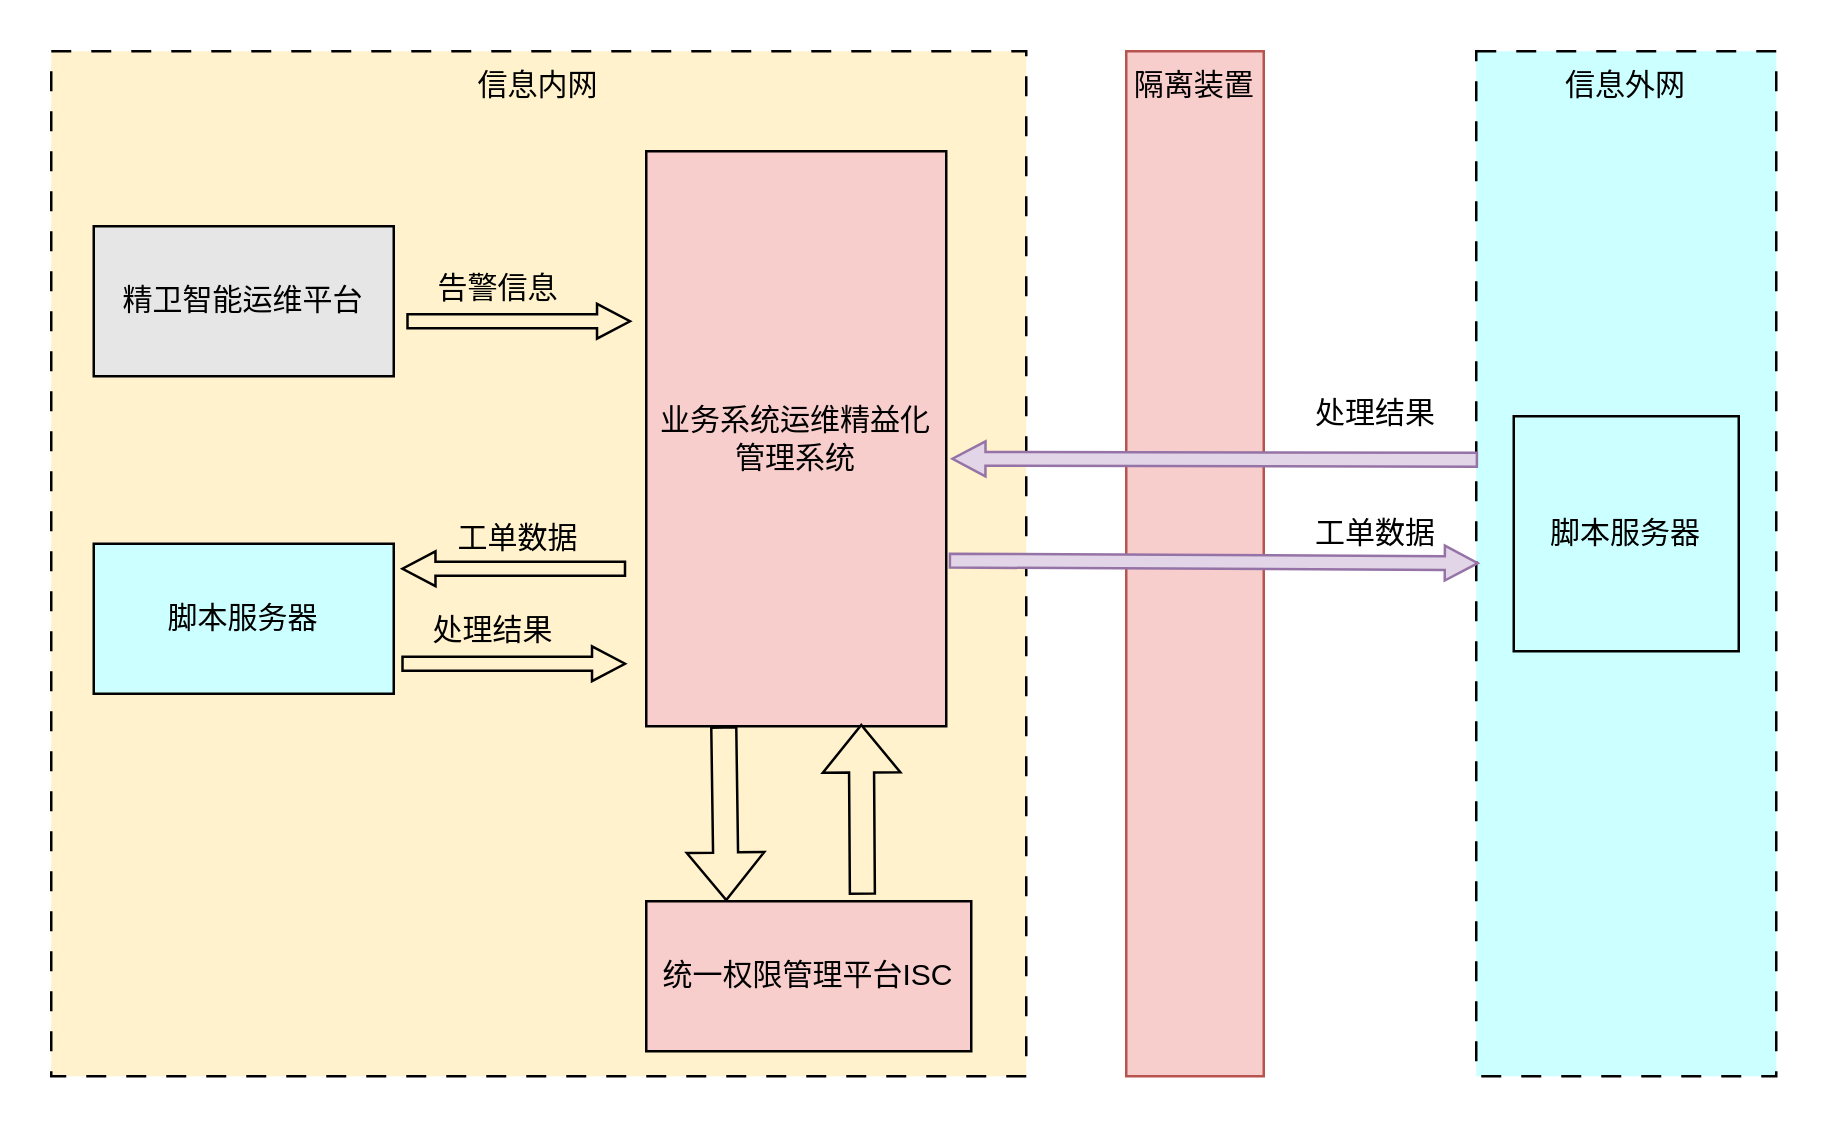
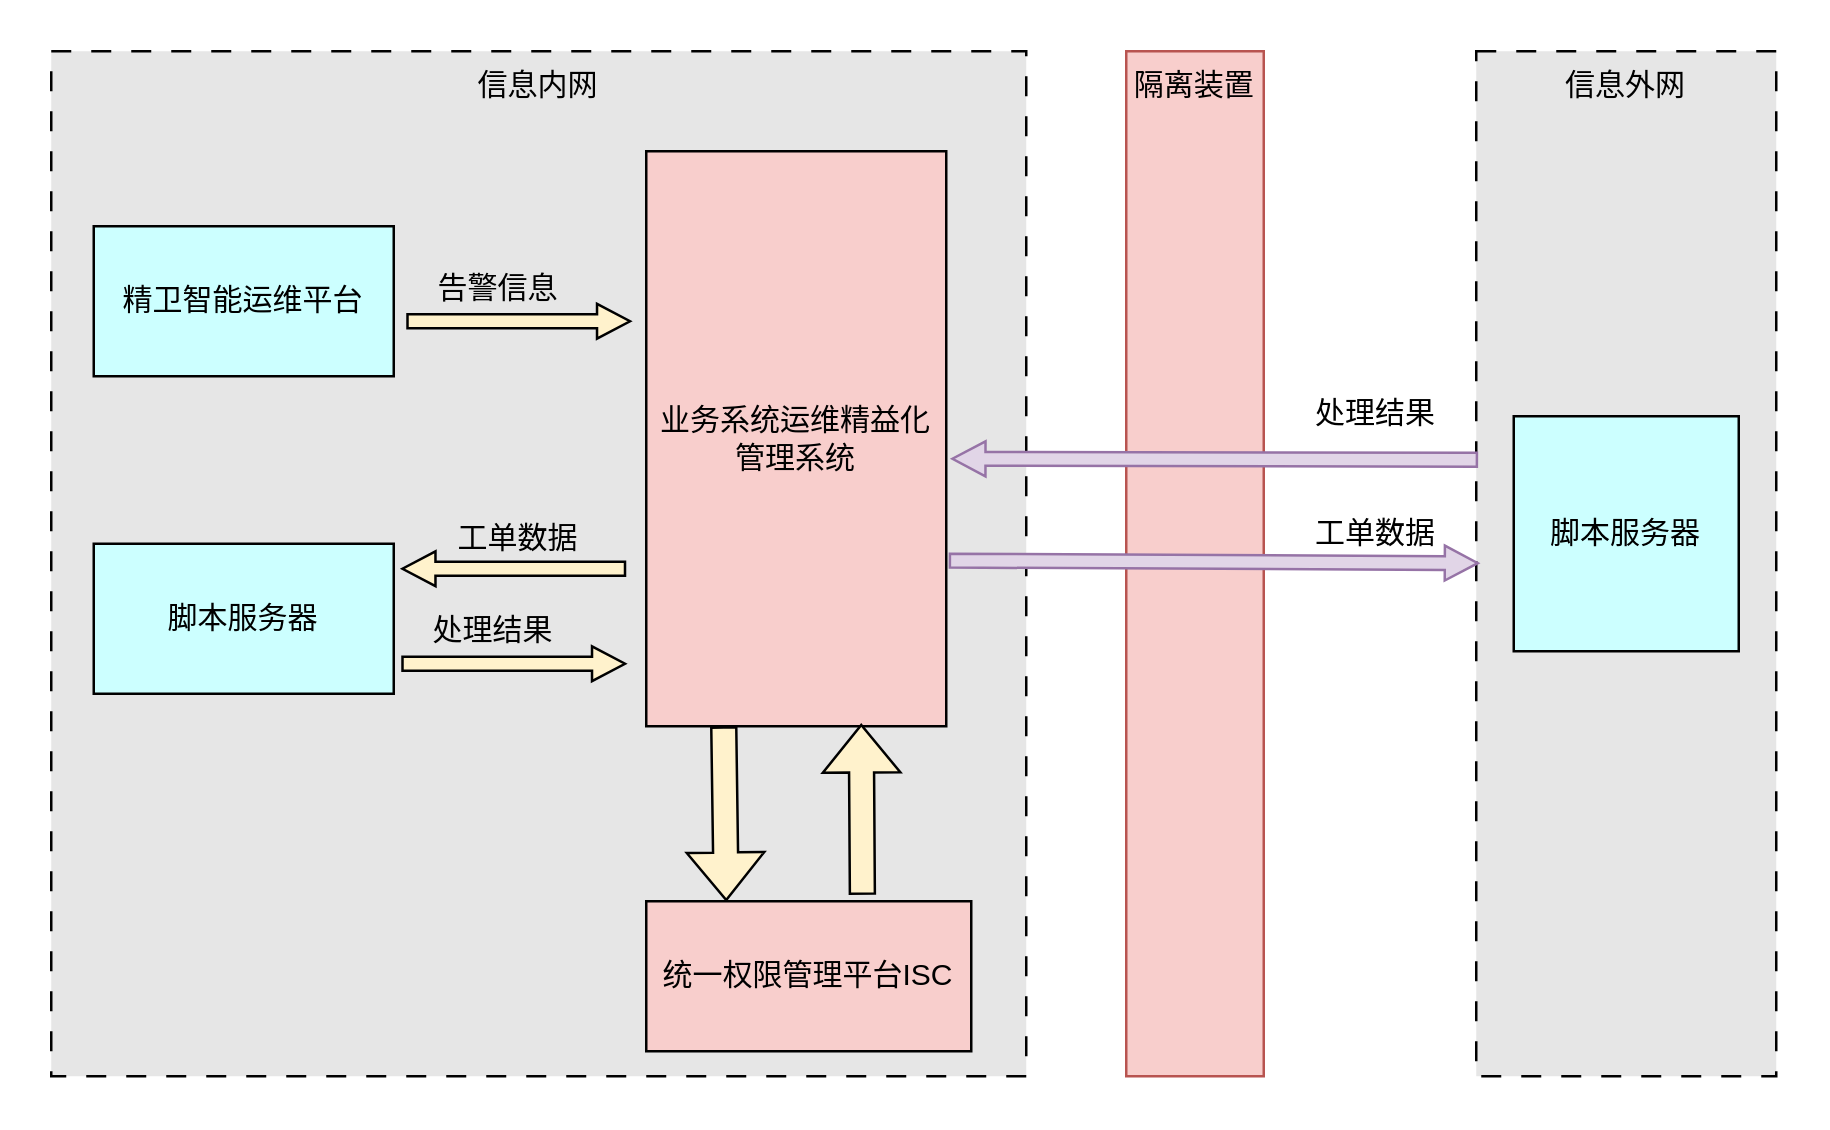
node "信息外网": fillcolor #ccffff -> #e6e6e6
node "精卫智能运维平台": fillcolor #e6e6e6 -> #ccffff
node "信息内网": fillcolor #fff2cc -> #e6e6e6
